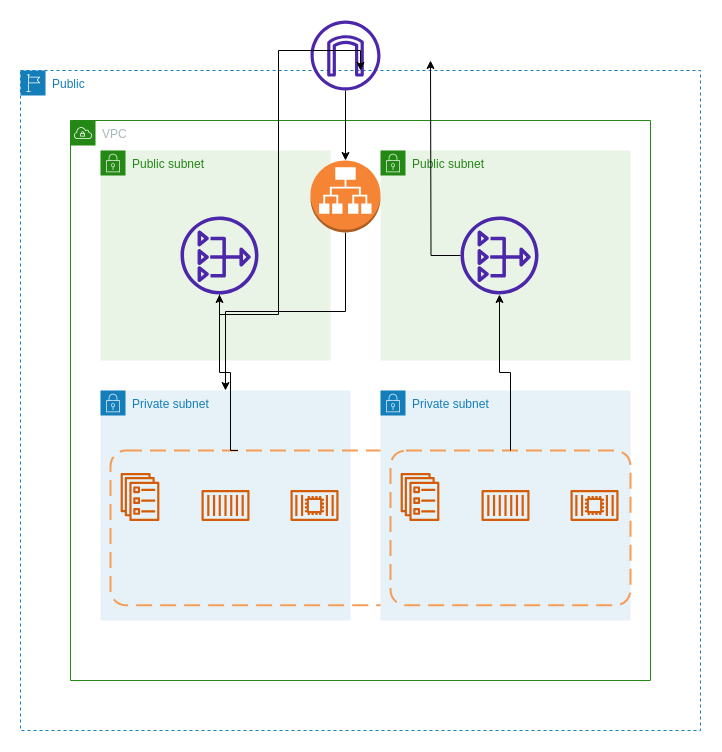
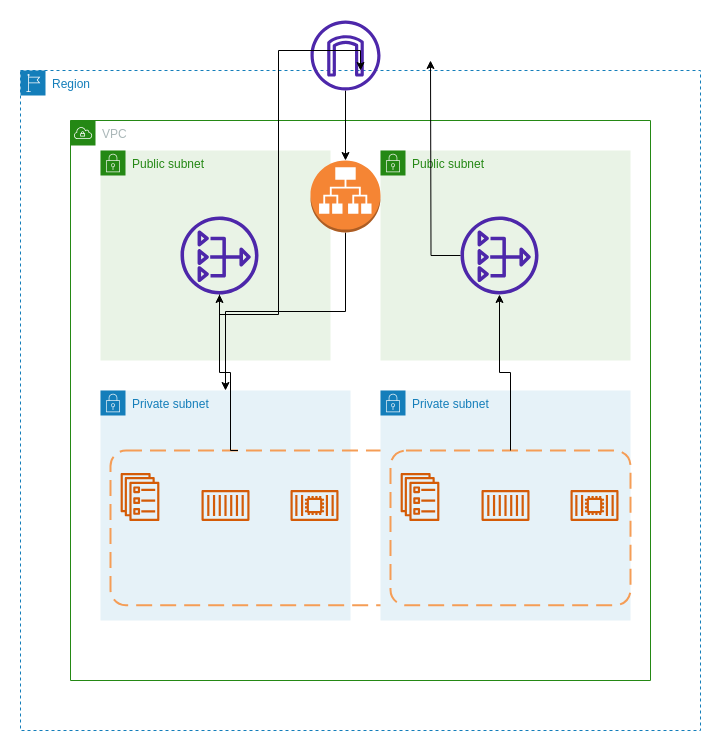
node "Public": label "Public" -> "Region"
